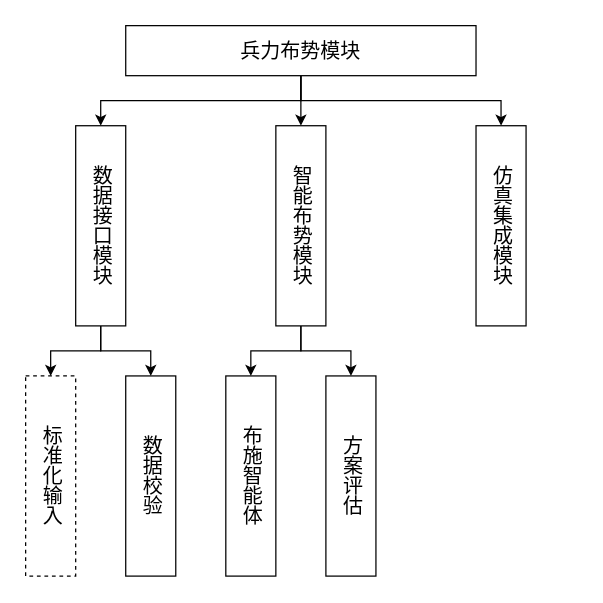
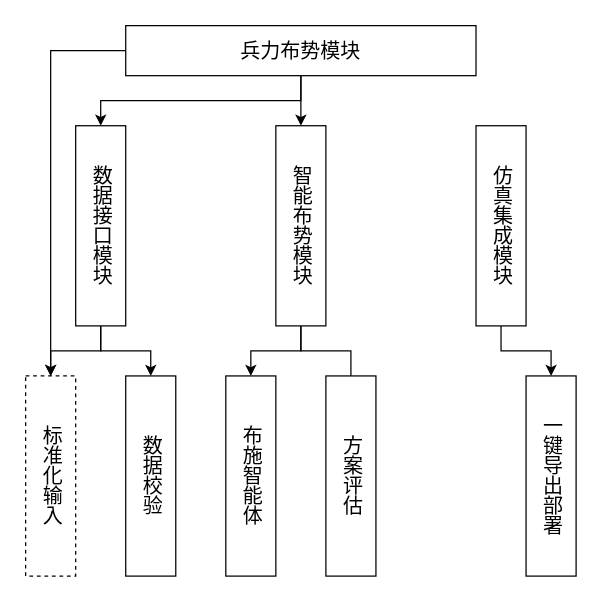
edge "兵力布势模块" -> "仿真集成模块": now "兵力布势模块" -> "标准化输入"
edge "仿真集成模块" -> "一键导出部署": added
edge "智能布势模块" -> "方案评估": arrowhead classic -> none
node "一键导出部署": added
